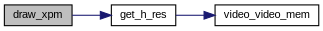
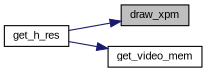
edge "draw_xpm" -> "get_h_res": reversed
node "video_video_mem": label "video_video_mem" -> "get_video_mem"
